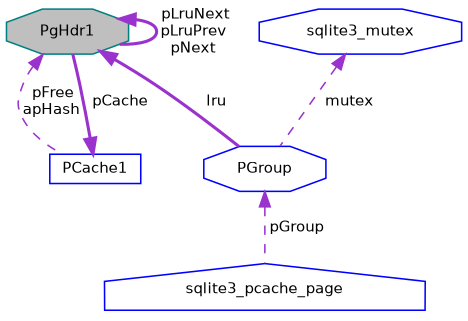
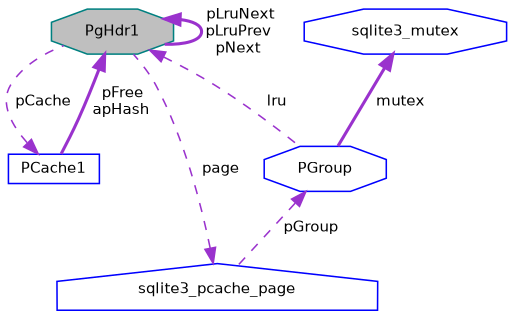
edge "PgHdr1" -> "PCache1": style bold -> dashed
edge "PGroup" -> "PgHdr1": style bold -> dashed
edge "PGroup" -> "sqlite3_mutex": style dashed -> bold
edge "PCache1" -> "PgHdr1": style dashed -> bold
edge "PgHdr1" -> "sqlite3_pcache_page": added, label "page"
